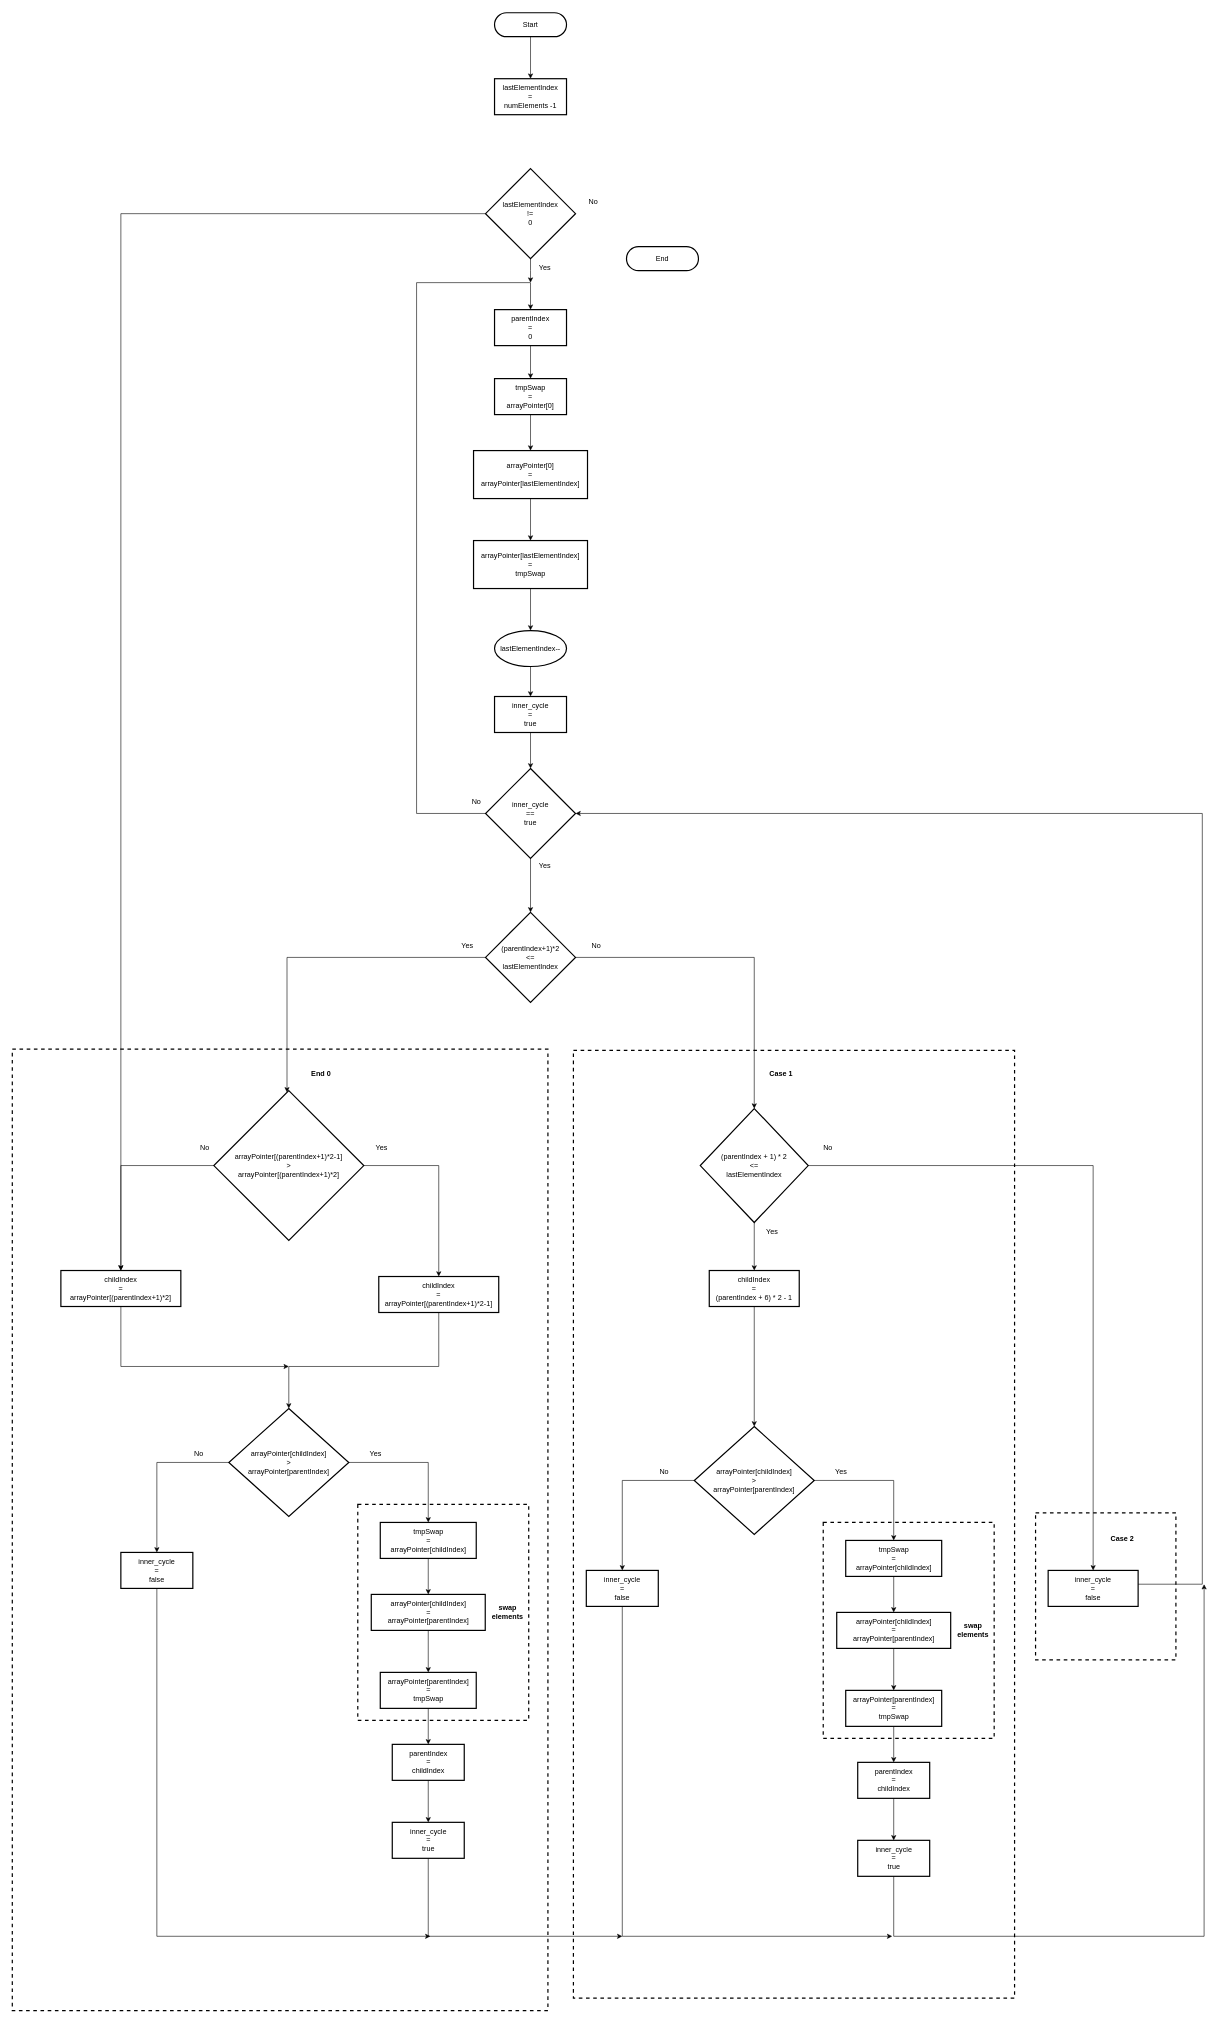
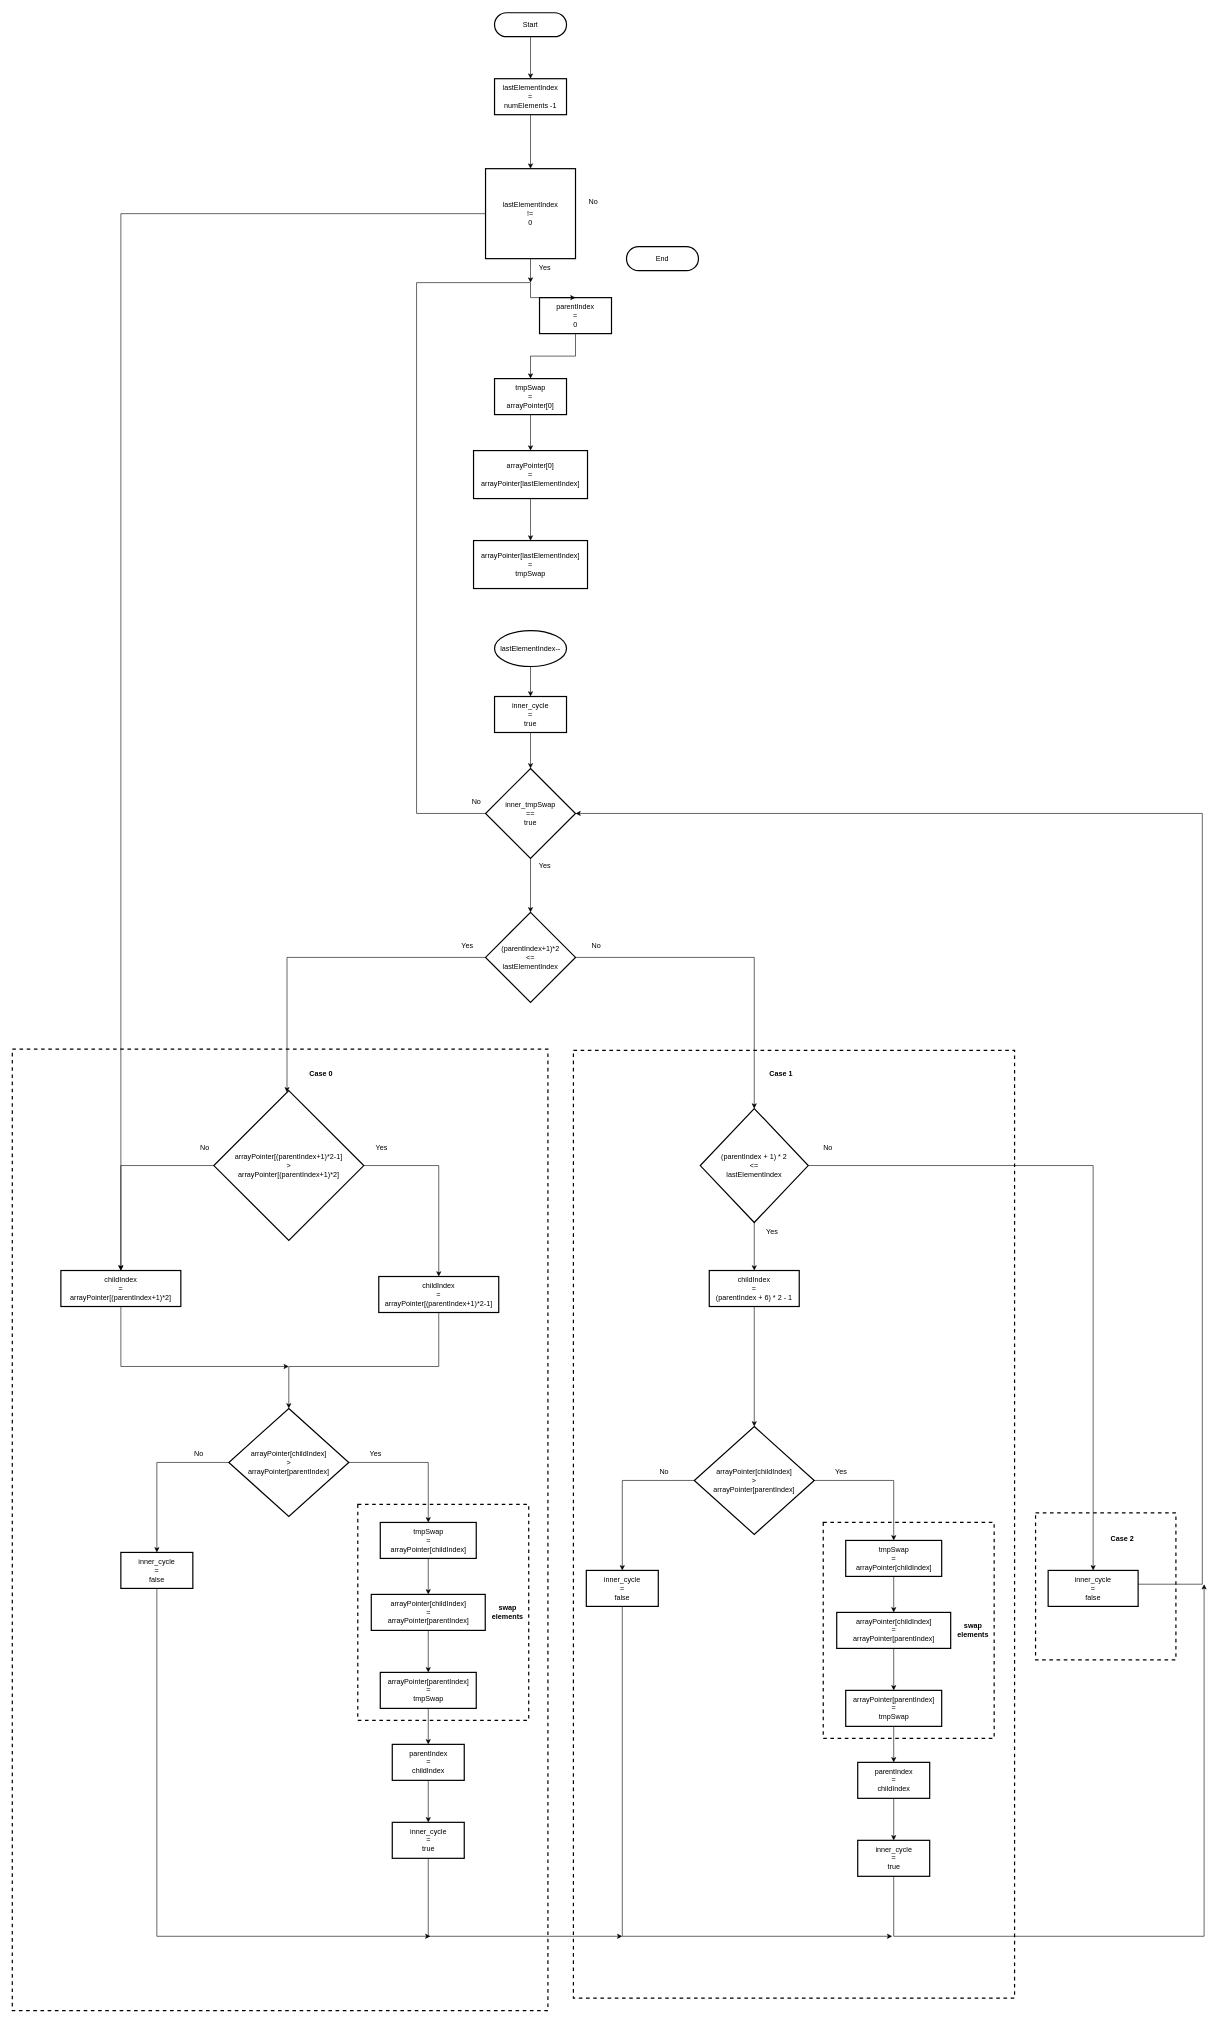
edge "lastElementIndex = numElements -1" -> "lastElementIndex != 0": added
node "lastElementIndex != 0": shape diamond -> rectangle
node "parentIndex = 0": moved (531, 327) -> (576, 315)
edge "arrayPointer[lastElementIndex] = tmpSwap" -> "lastElementIndex--": removed
node "inner_cycle == true": label "inner_cycle == true" -> "inner_tmpSwap == true"
node "End 0": label "End 0" -> "Case 0"
